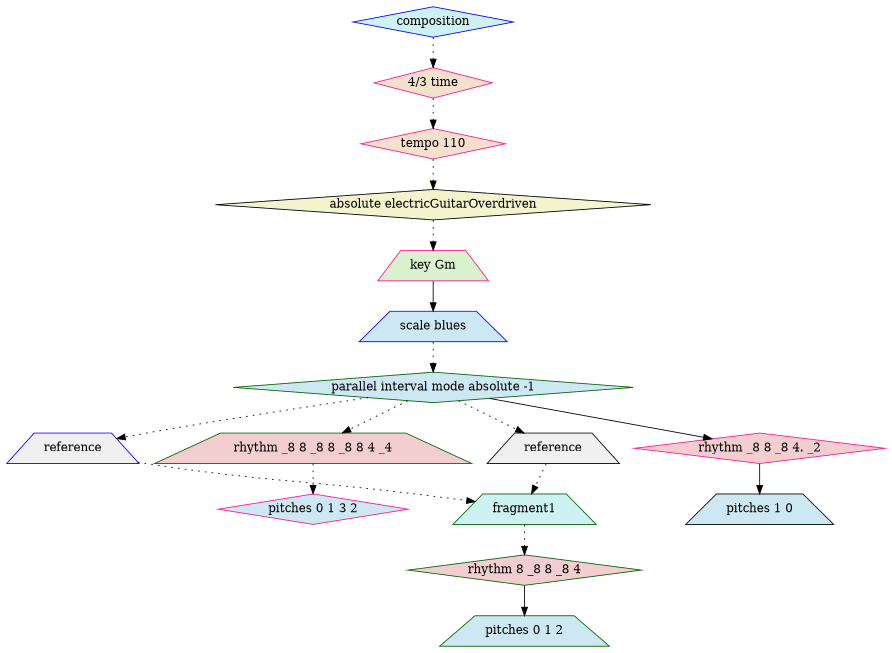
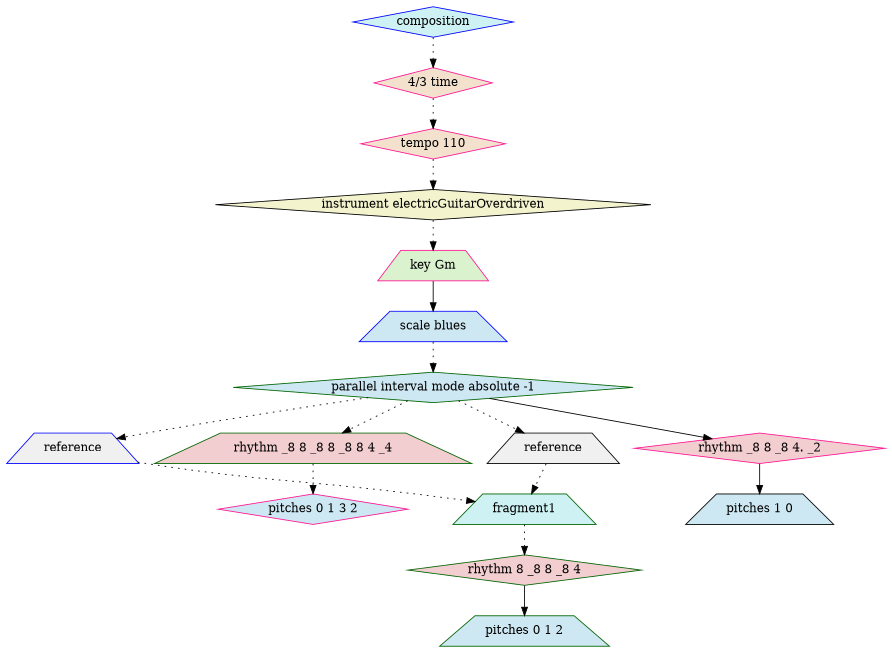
node "absolute electricGuitarOverdriven": label "absolute electricGuitarOverdriven" -> "instrument electricGuitarOverdriven"
